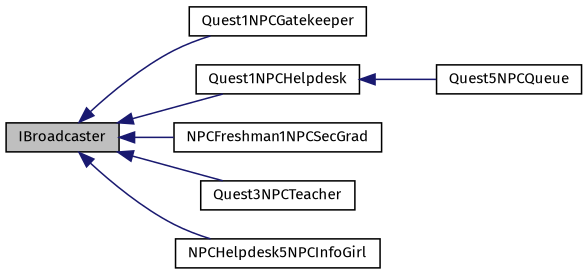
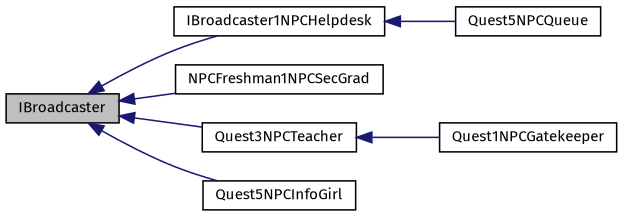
edge "Quest1NPCGatekeeper" -> "IBroadcaster": now "Quest1NPCGatekeeper" -> "Quest3NPCTeacher"
node "Quest1NPCHelpdesk": label "Quest1NPCHelpdesk" -> "IBroadcaster1NPCHelpdesk"
node "NPCHelpdesk5NPCInfoGirl": label "NPCHelpdesk5NPCInfoGirl" -> "Quest5NPCInfoGirl"
